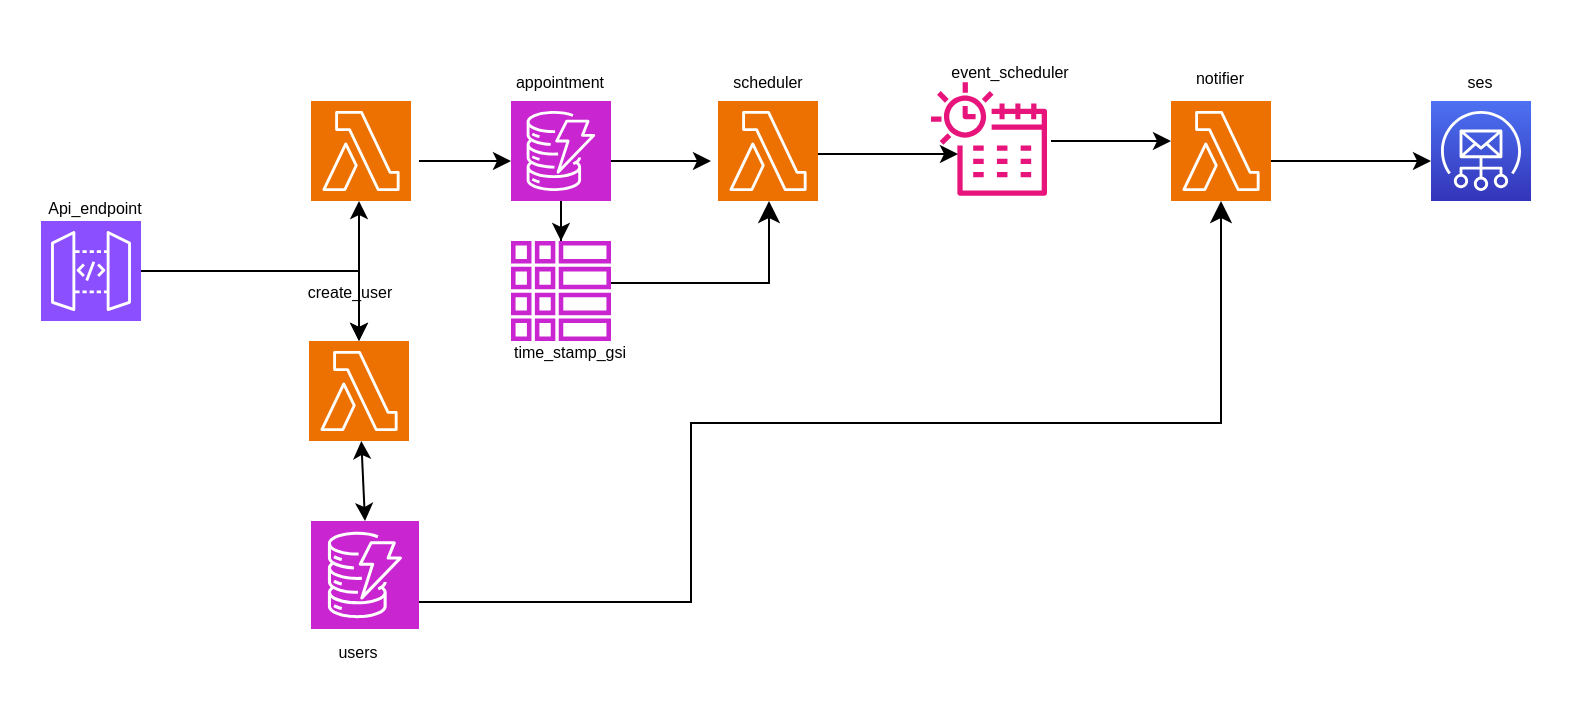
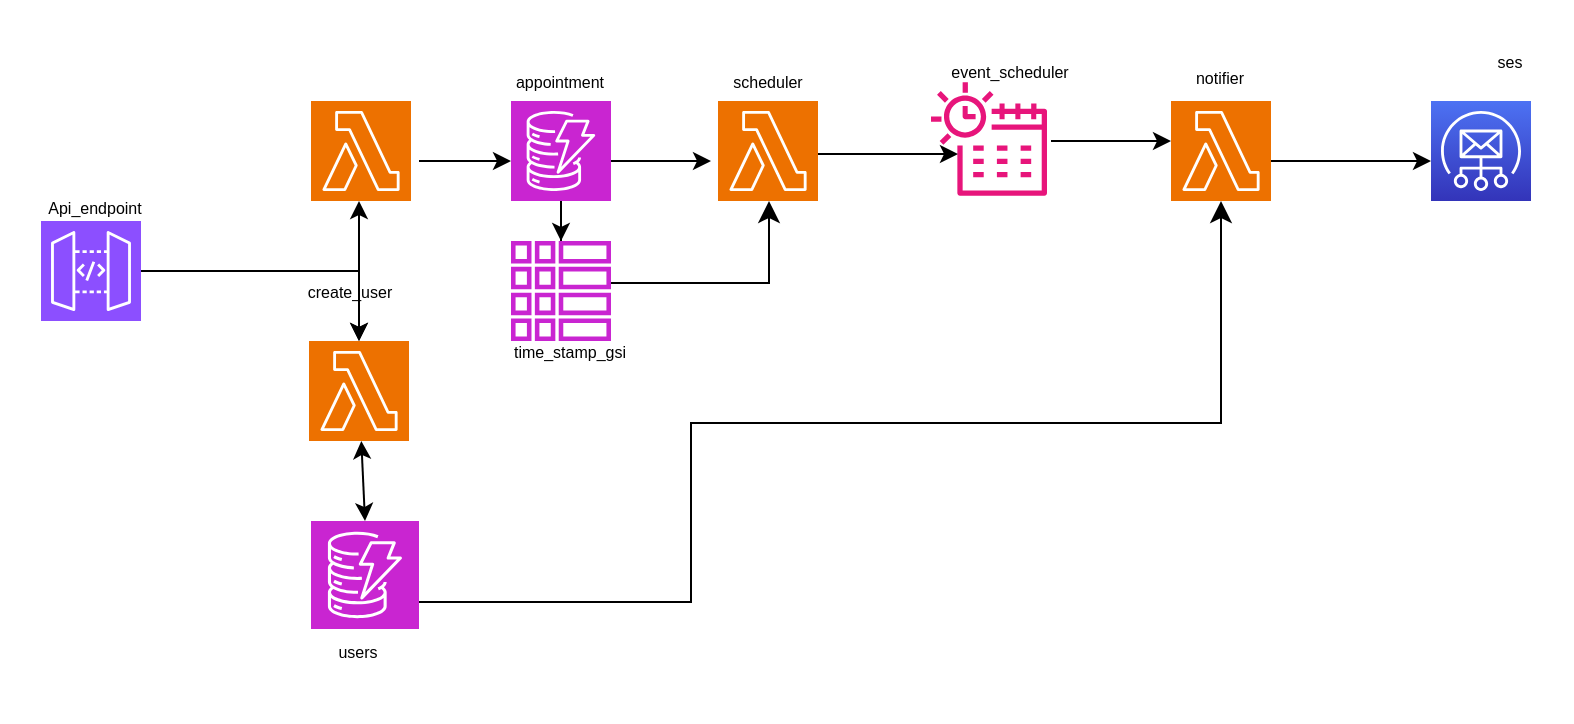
node "ses": moved (1481, 81) -> (1511, 61)
